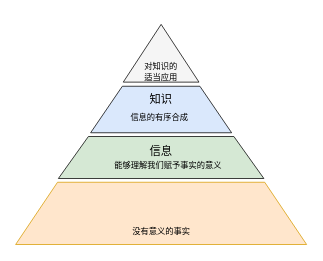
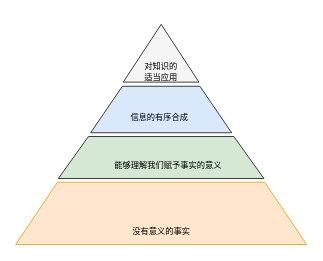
node "知识": removed
node "信息": removed
